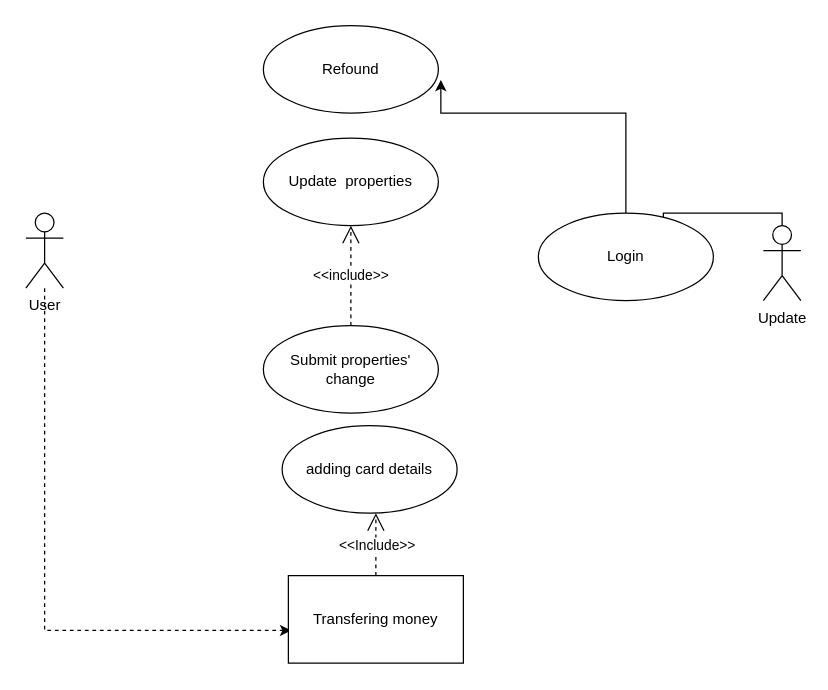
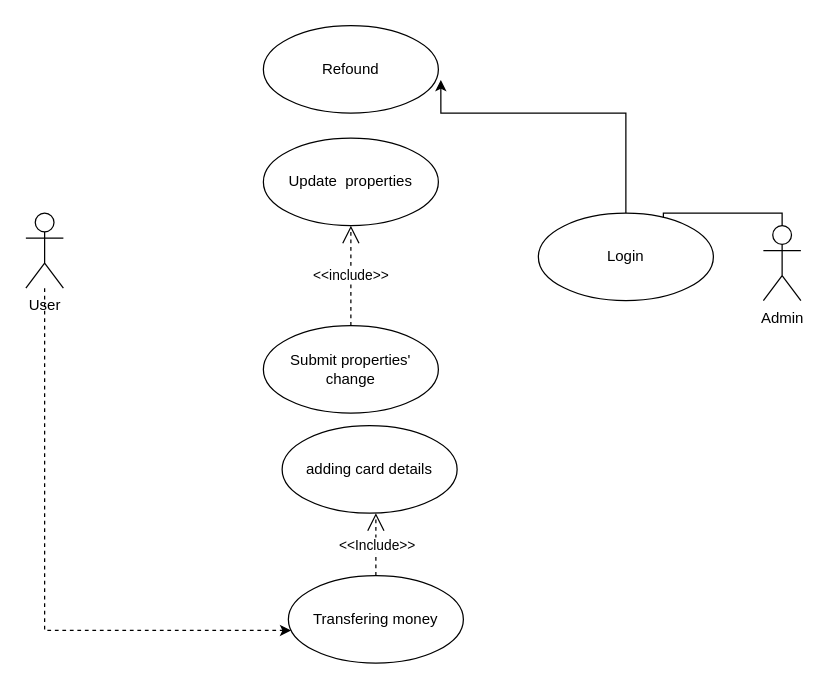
node "Update": label "Update" -> "Admin"
node "Transfering money": shape rectangle -> ellipse
